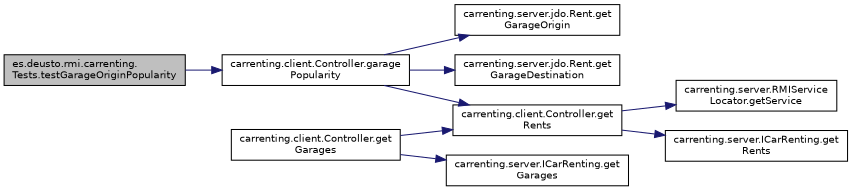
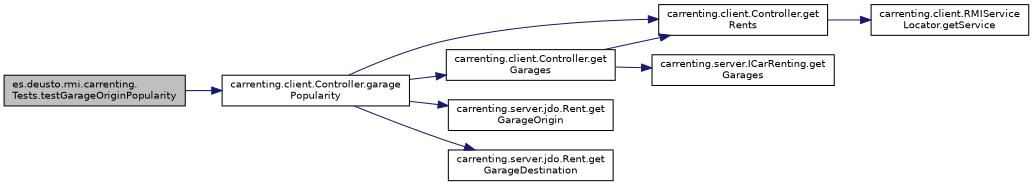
edge "carrenting.client.Controller.garage Popularity" -> "carrenting.client.Controller.get Garages": added
node "carrenting.server.RMIService Locator.getService": label "carrenting.server.RMIService Locator.getService" -> "carrenting.client.RMIService Locator.getService"
node "carrenting.server.ICarRenting.get Rents": removed
